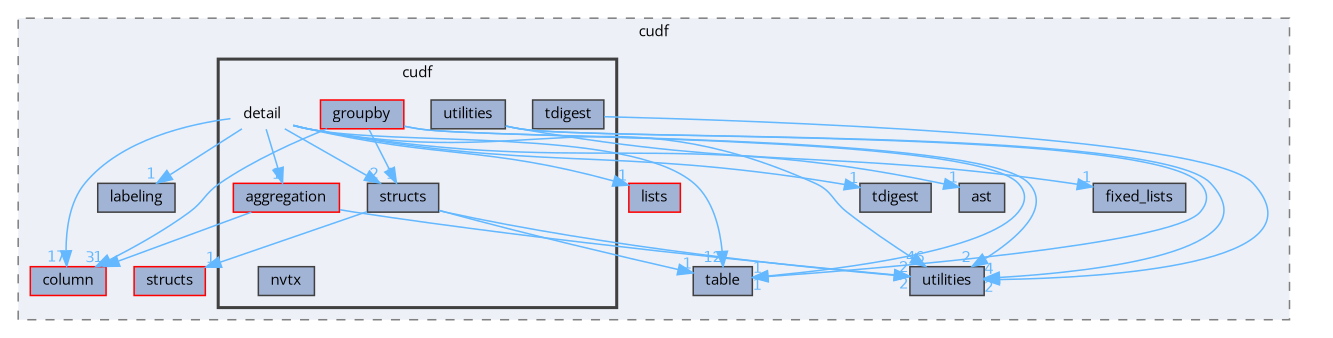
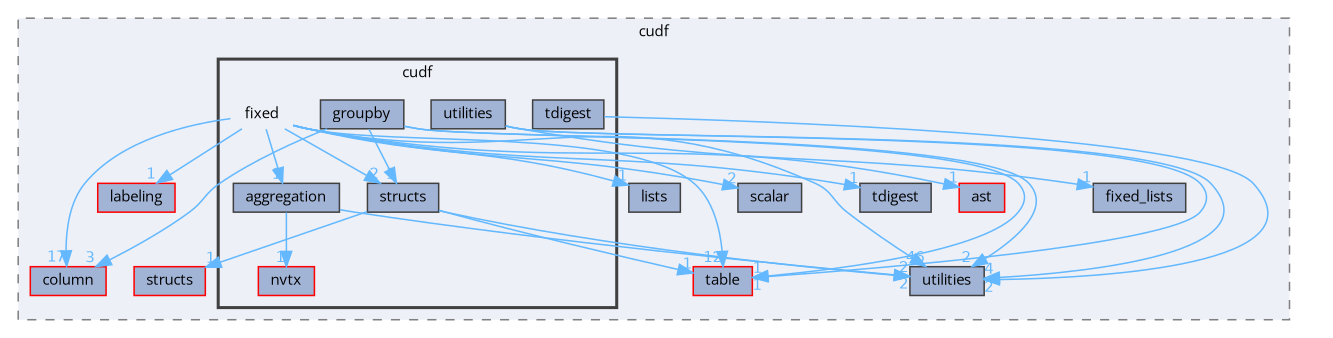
node "detail": label "detail" -> "fixed"
node "groupby": color red -> grey25
node "labeling": color grey25 -> red
node "aggregation": color red -> grey25
node "lists": color red -> grey25
node "scalar": added
node "ast": color grey25 -> red
edge "aggregation" -> "column": now "aggregation" -> "nvtx"
node "nvtx": color grey25 -> red
node "table": color grey25 -> red
